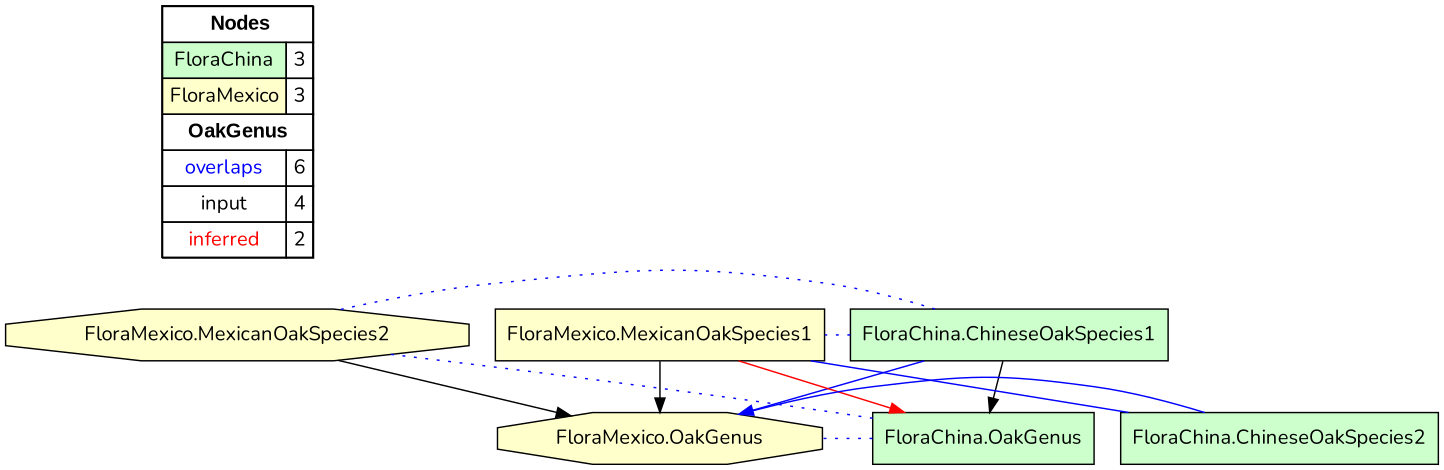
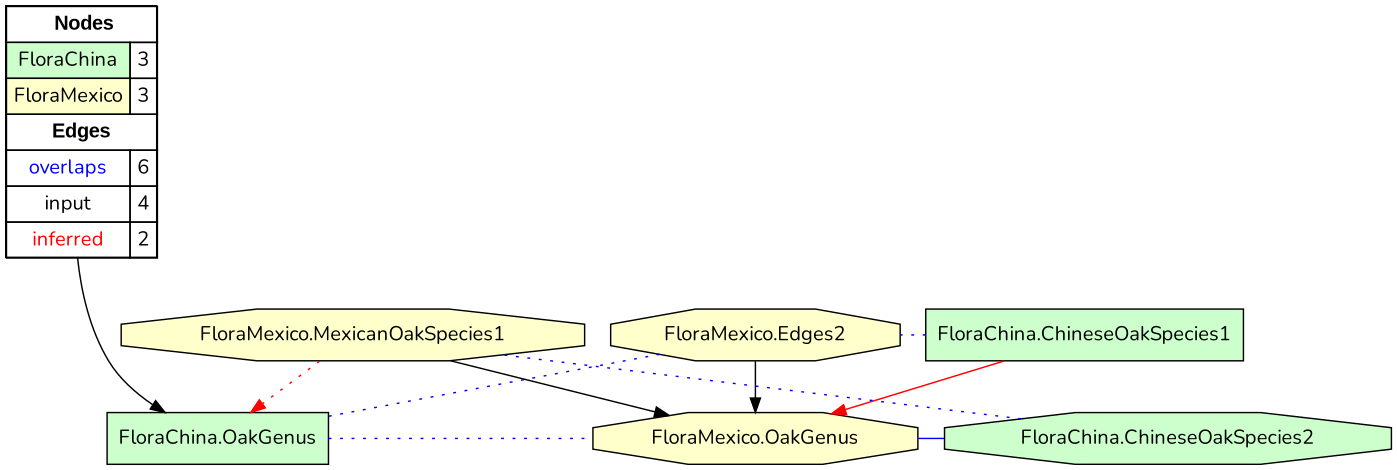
node "Nodes": text "OakGenus" -> "Edges"
node "FloraMexico.MexicanOakSpecies2": label "FloraMexico.MexicanOakSpecies2" -> "FloraMexico.Edges2"
node "FloraMexico.MexicanOakSpecies1": shape box -> octagon
edge "FloraMexico.MexicanOakSpecies1" -- "FloraChina.ChineseOakSpecies1": removed
edge "FloraChina.ChineseOakSpecies1" -> "FloraMexico.OakGenus": color #0000ff -> #ff0000
edge "FloraChina.ChineseOakSpecies1" -> "FloraChina.OakGenus": now "Nodes" -> "FloraChina.OakGenus"
edge "FloraMexico.MexicanOakSpecies1" -> "FloraChina.OakGenus": style solid -> dotted
edge "FloraMexico.MexicanOakSpecies1" -- "FloraChina.ChineseOakSpecies2": style solid -> dotted
node "FloraChina.ChineseOakSpecies2": shape box -> octagon
